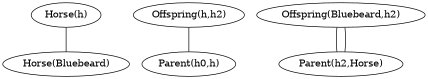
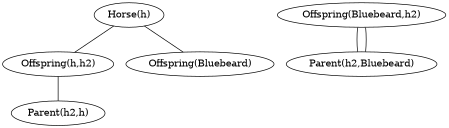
edge "Horse(h)" -- "Offspring(h,h2)": added
node "Horse(Bluebeard)": label "Horse(Bluebeard)" -> "Offspring(Bluebeard)"
node "Parent(h0,h)": label "Parent(h0,h)" -> "Parent(h2,h)"
node "Parent(h2,Horse)": label "Parent(h2,Horse)" -> "Parent(h2,Bluebeard)"
